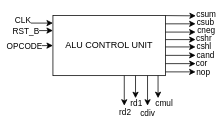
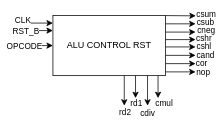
node "ALU CONTROL UNIT": label "ALU CONTROL UNIT" -> "ALU CONTROL RST"
